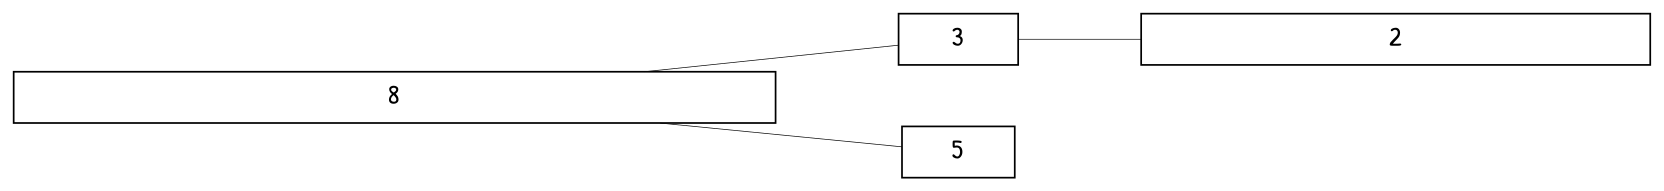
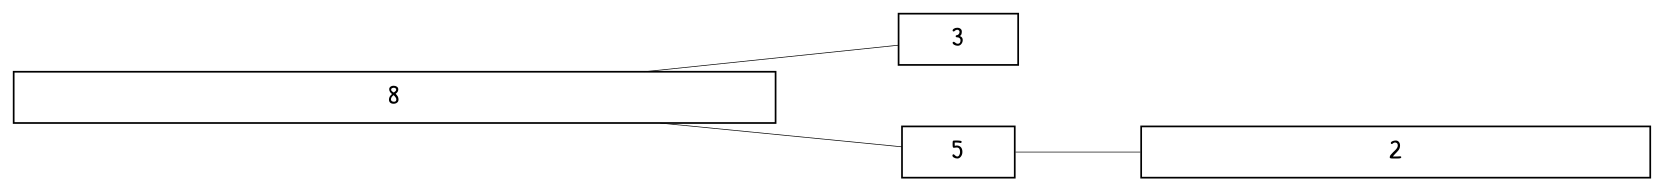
edge "3" -- "2": now "5" -- "2"
